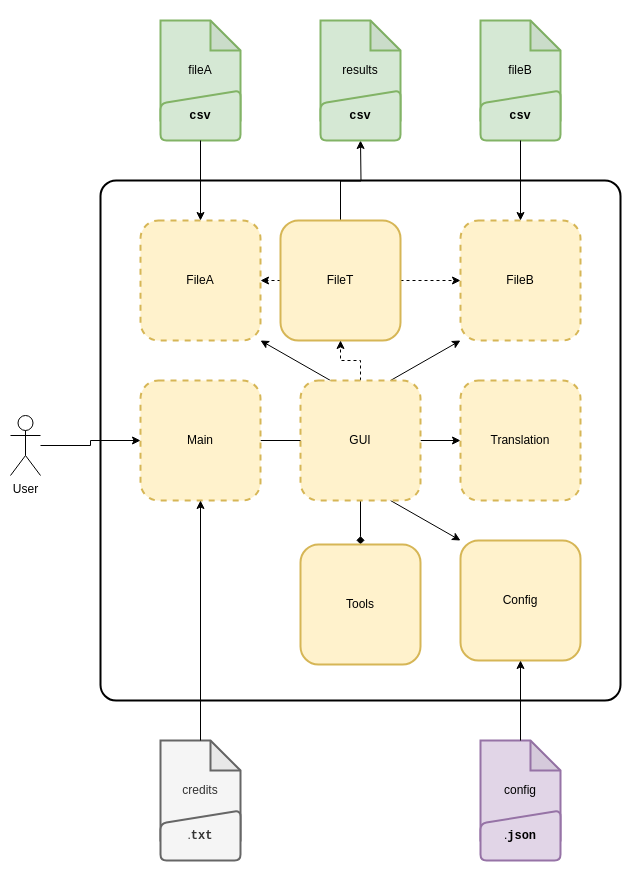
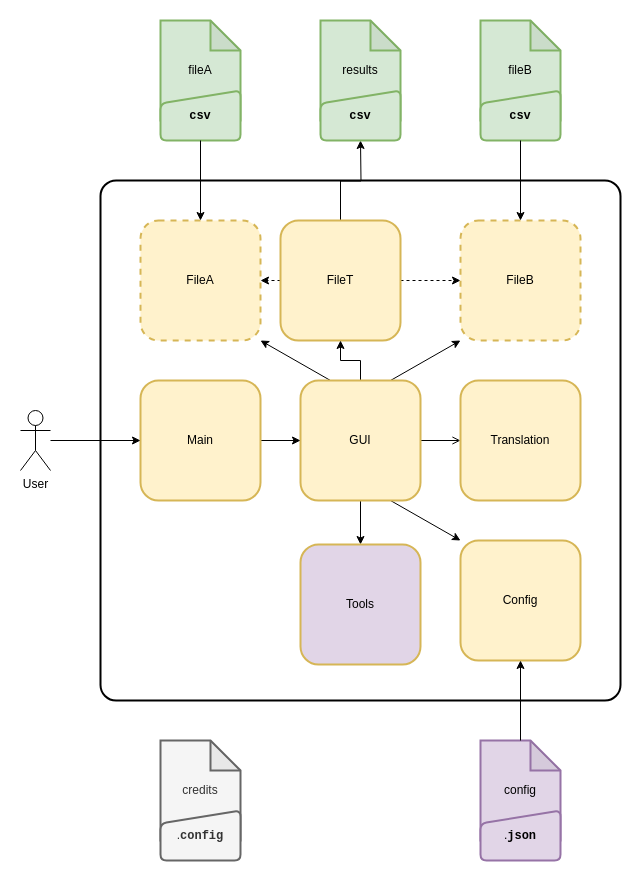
edge "GUI" -> "FileT": style dashed -> solid
node "Main": style dashed -> solid
edge "Main" -- "GUI": arrowhead none -> classic
node "GUI": style dashed -> solid
edge "GUI" -> "Translation": arrowhead classic -> open
node "Translation": style dashed -> solid
node "User": moved (26, 446) -> (36, 441)
edge "GUI" -> "Tools": arrowhead diamond -> classic
node "Tools": fillcolor #fff2cc -> #e1d5e7
edge "credits" -> "Main": removed
node ".txt": label ".txt" -> ".config"
